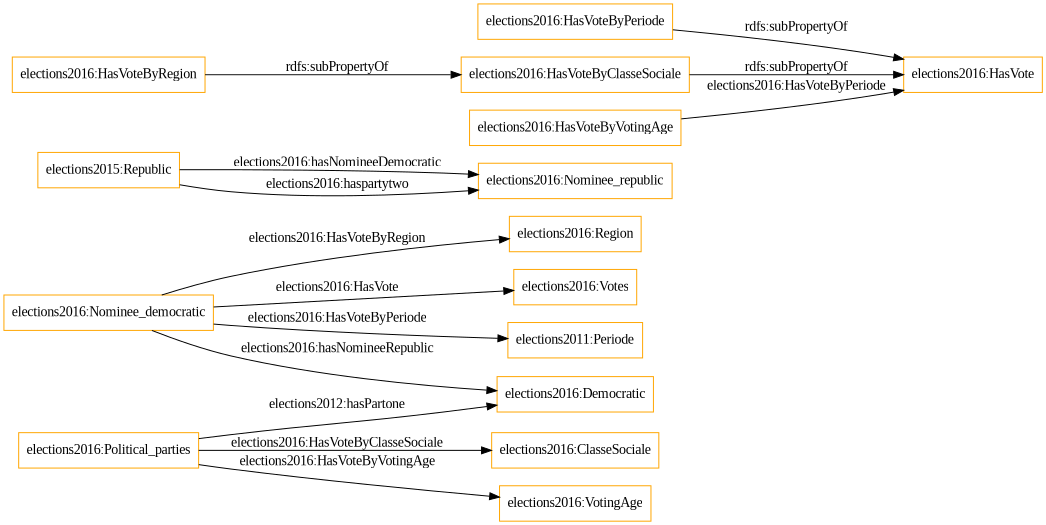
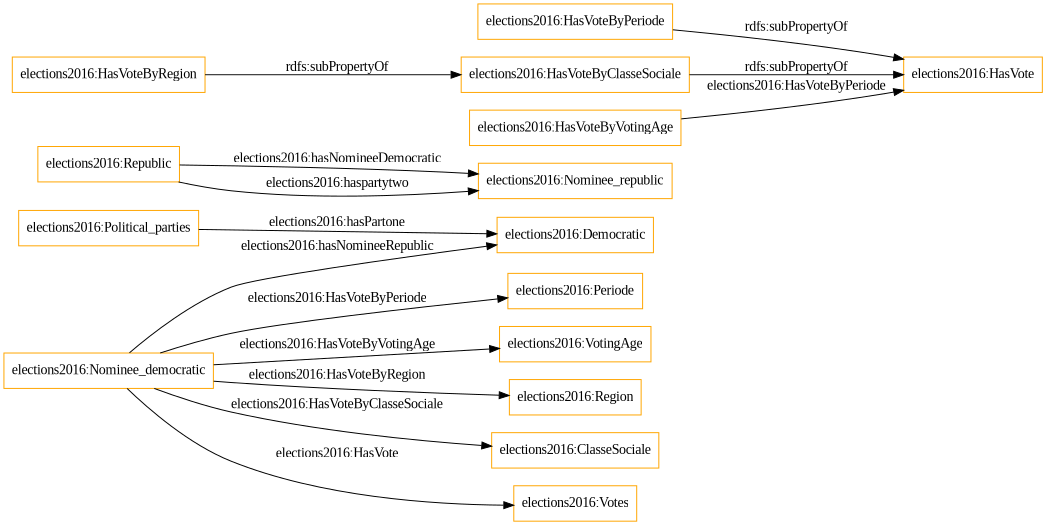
node "elections2015:Republic": label "elections2015:Republic" -> "elections2016:Republic"
node "elections2011:Periode": label "elections2011:Periode" -> "elections2016:Periode"
edge "elections2016:Political_parties" -> "elections2016:Democratic": label "elections2012:hasPartone" -> "elections2016:hasPartone"
edge "elections2016:Political_parties" -> "elections2016:ClasseSociale": now "elections2016:Nominee_democratic" -> "elections2016:ClasseSociale"
edge "elections2016:Political_parties" -> "elections2016:VotingAge": now "elections2016:Nominee_democratic" -> "elections2016:VotingAge"
